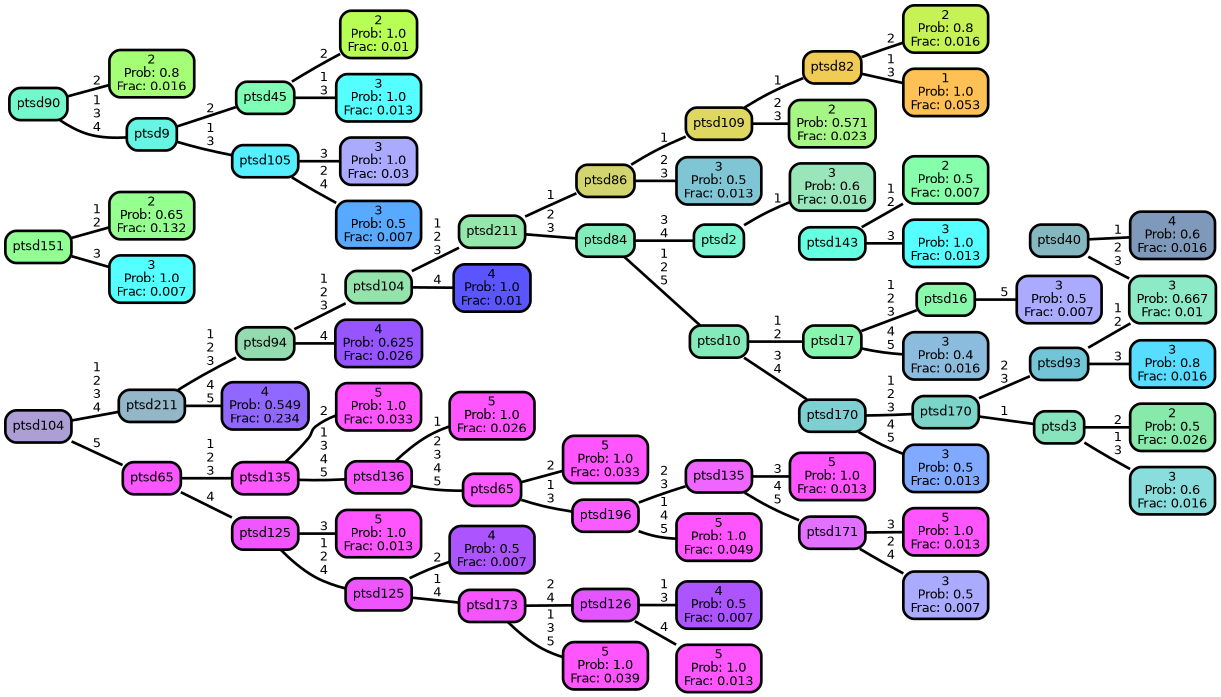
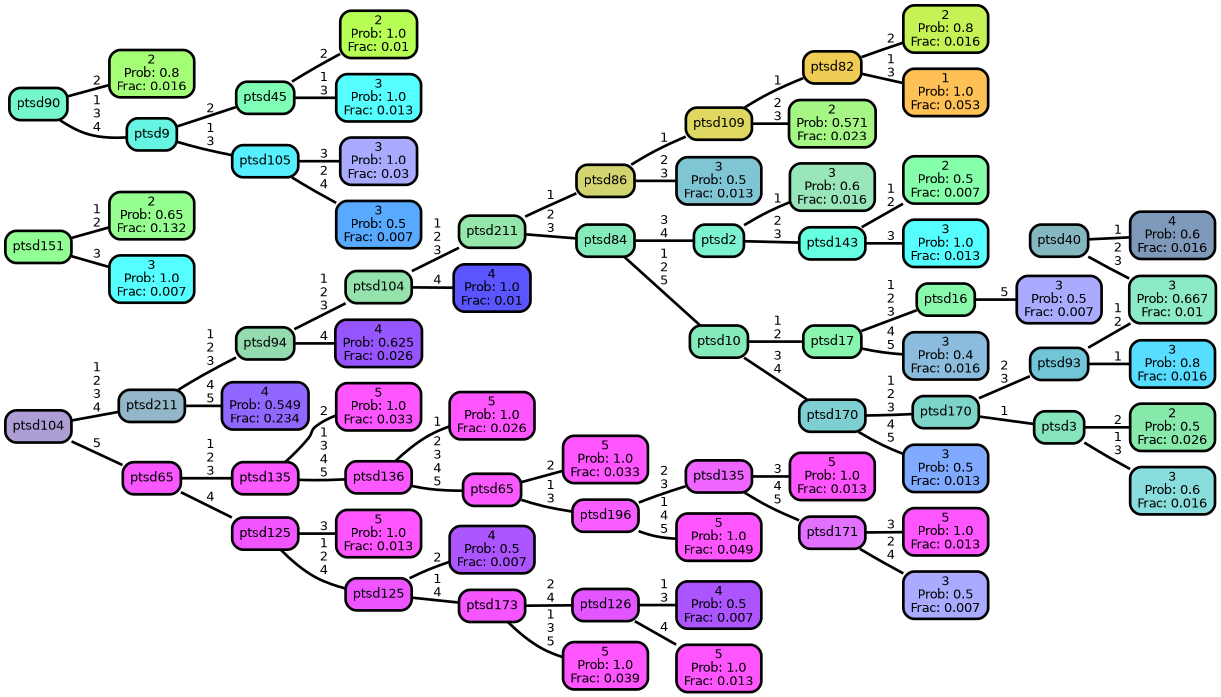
edge "ptsd2" -- "ptsd143": added, label "2 3"
edge "ptsd93" -- "3 Prob: 0.8 Frac: 0.016": label " 3" -> " 1"
